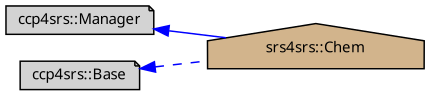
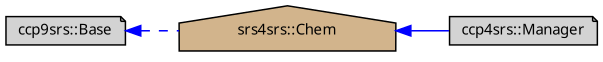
edge "srs4srs::Chem" -> "ccp4srs::Manager": reversed
node "ccp4srs::Base": label "ccp4srs::Base" -> "ccp9srs::Base"
